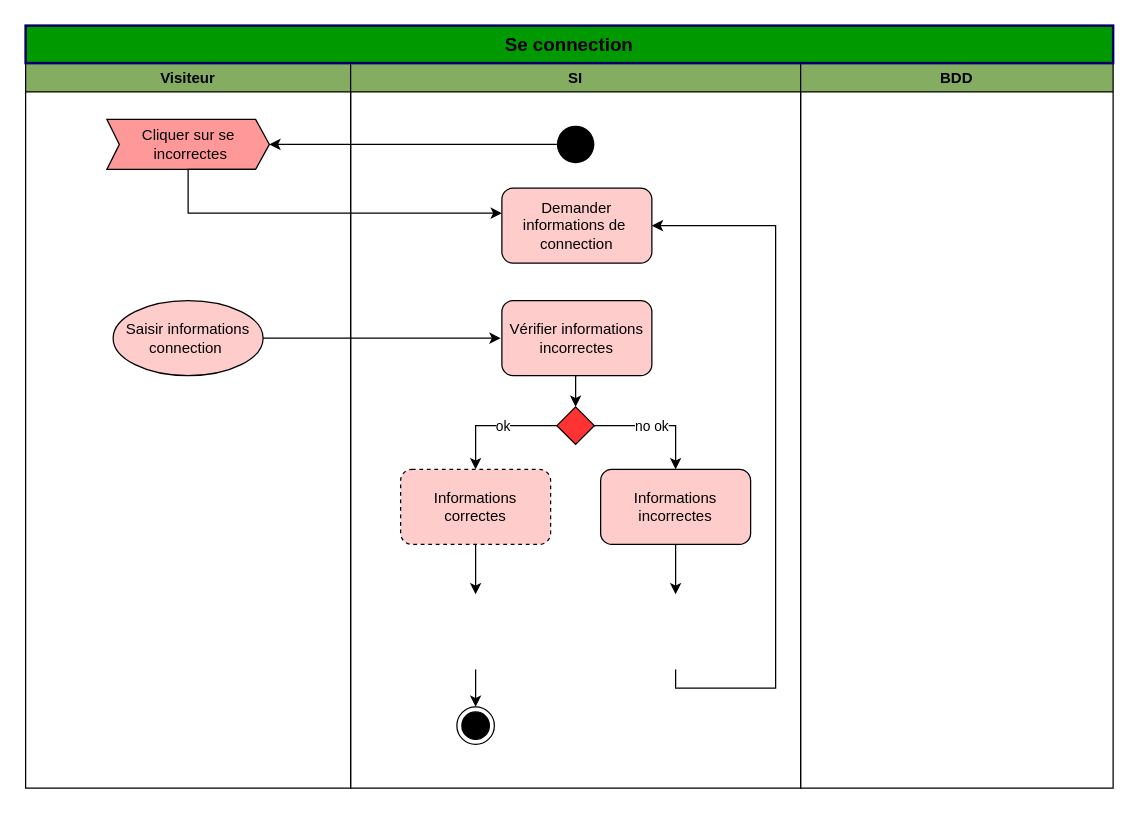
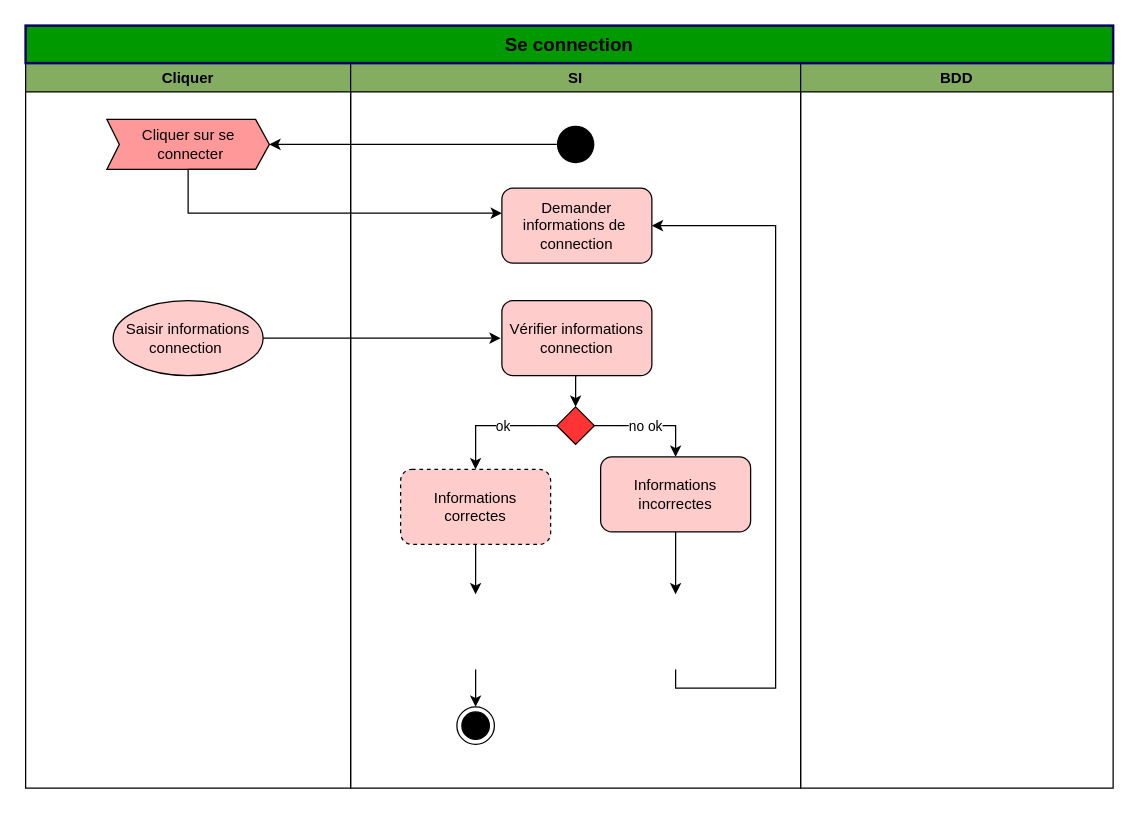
node "Visiteur": label "Visiteur" -> "Cliquer"
node "Cliquer sur se incorrectes": label "Cliquer sur se incorrectes" -> "Cliquer sur se connecter"
node "Vérifier informations incorrectes": label "Vérifier informations incorrectes" -> "Vérifier informations connection"
node "Informations incorrectes": moved (676, 507) -> (676, 494)
